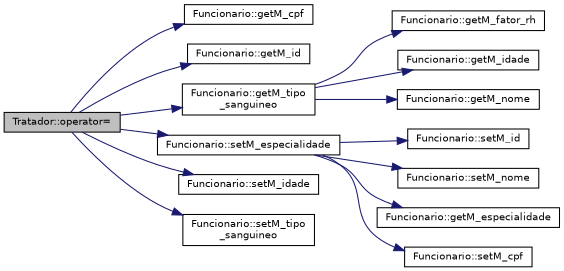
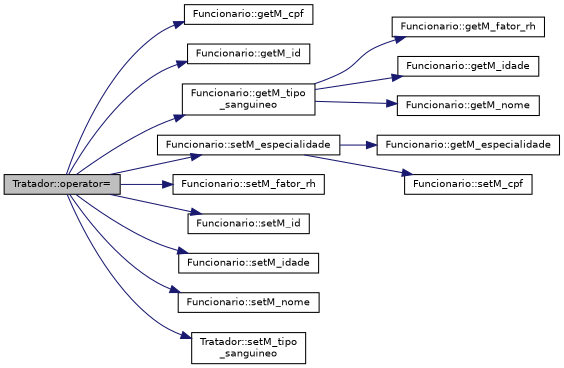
edge "Funcionario::setM_especialidade" -> "Funcionario::setM_id": now "Tratador::operator=" -> "Funcionario::setM_id"
edge "Funcionario::setM_especialidade" -> "Funcionario::setM_nome": now "Tratador::operator=" -> "Funcionario::setM_nome"
node "Funcionario::setM_fator_rh": added
node "Funcionario::setM_tipo _sanguineo": label "Funcionario::setM_tipo _sanguineo" -> "Tratador::setM_tipo _sanguineo"
